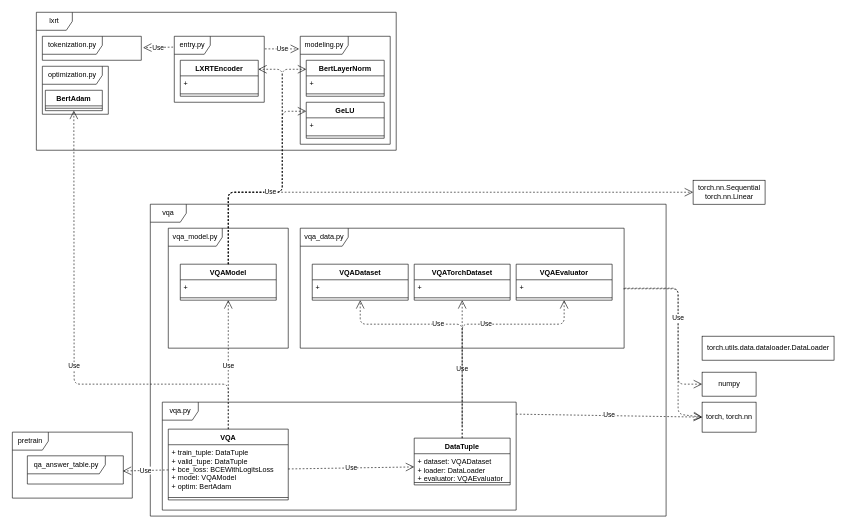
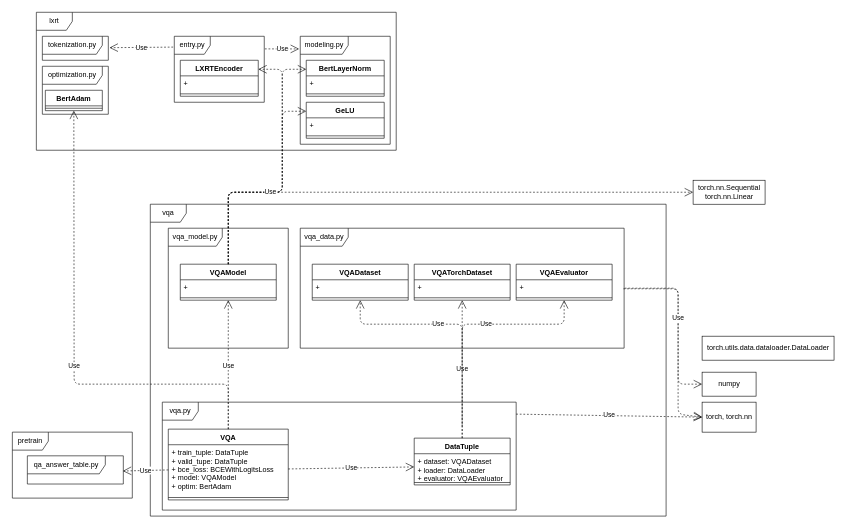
node "tokenization.py": size 99x24 -> 66x24
